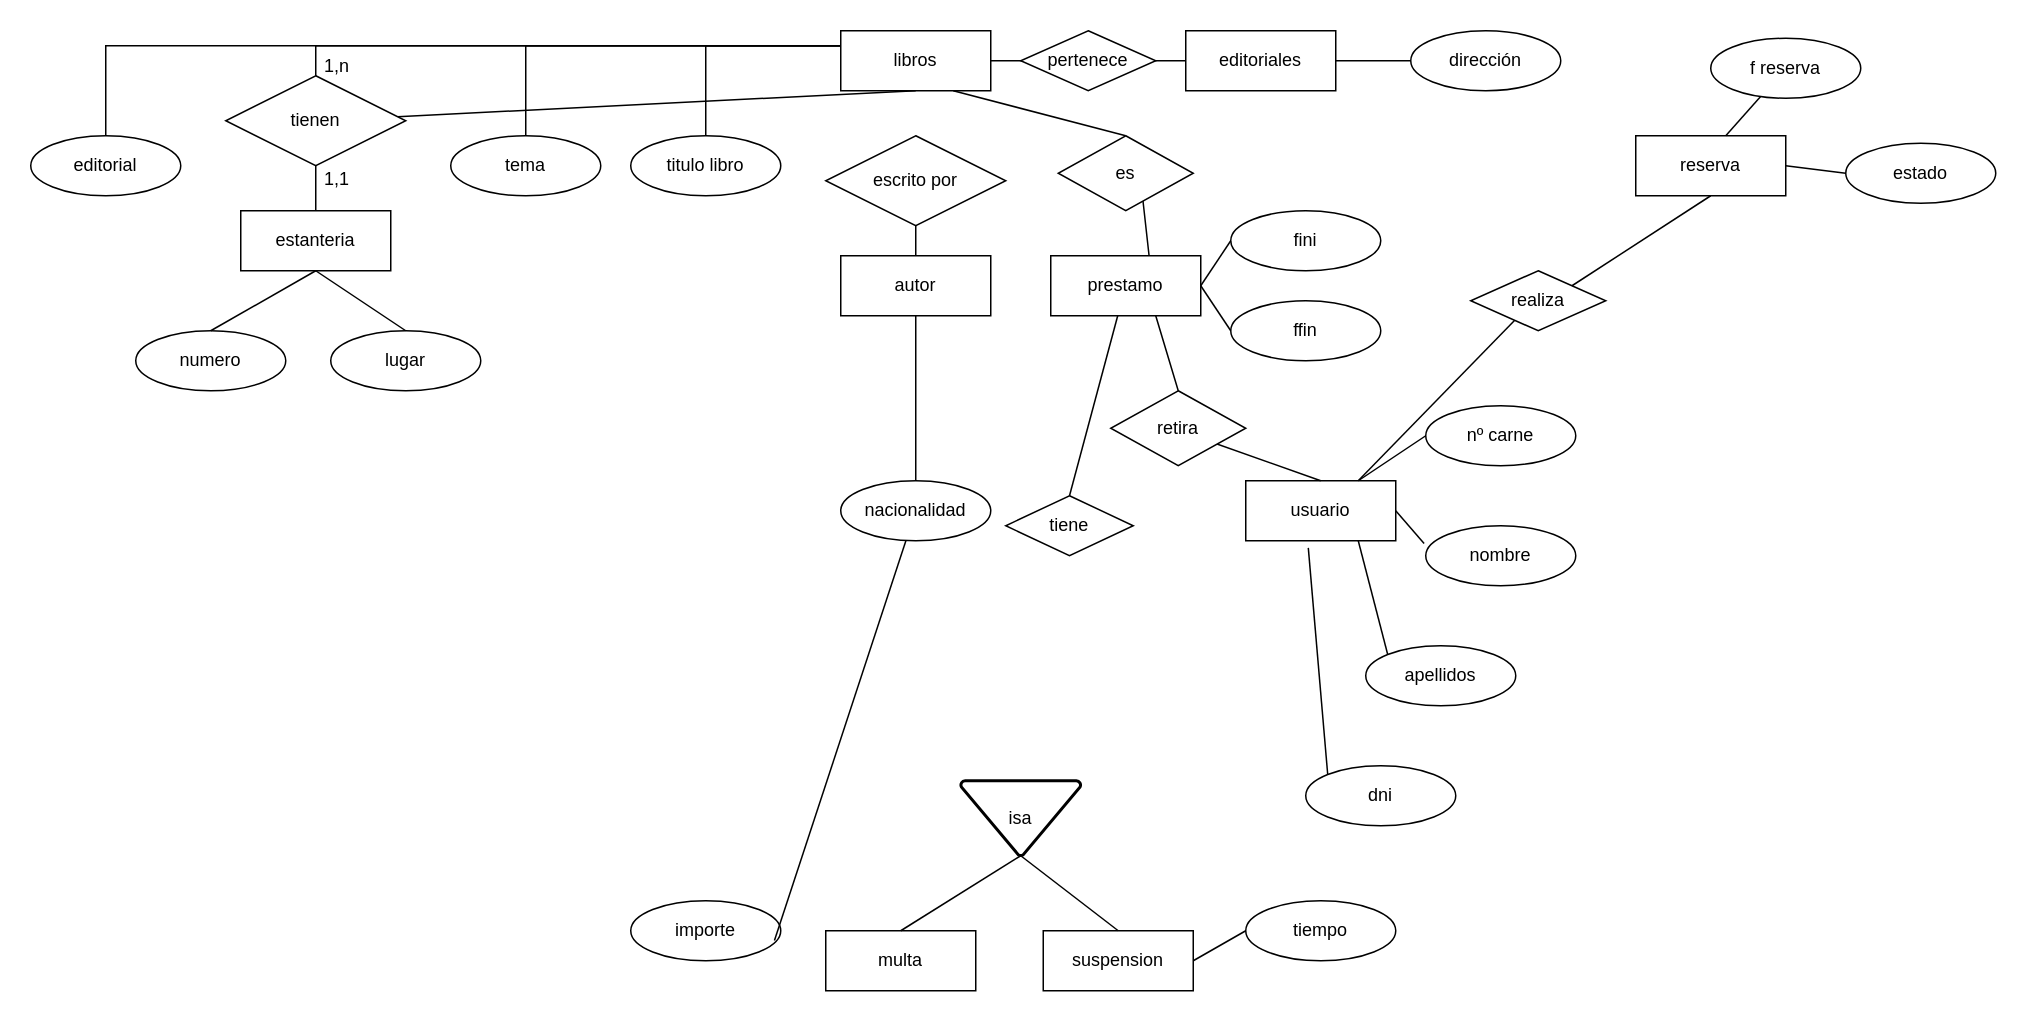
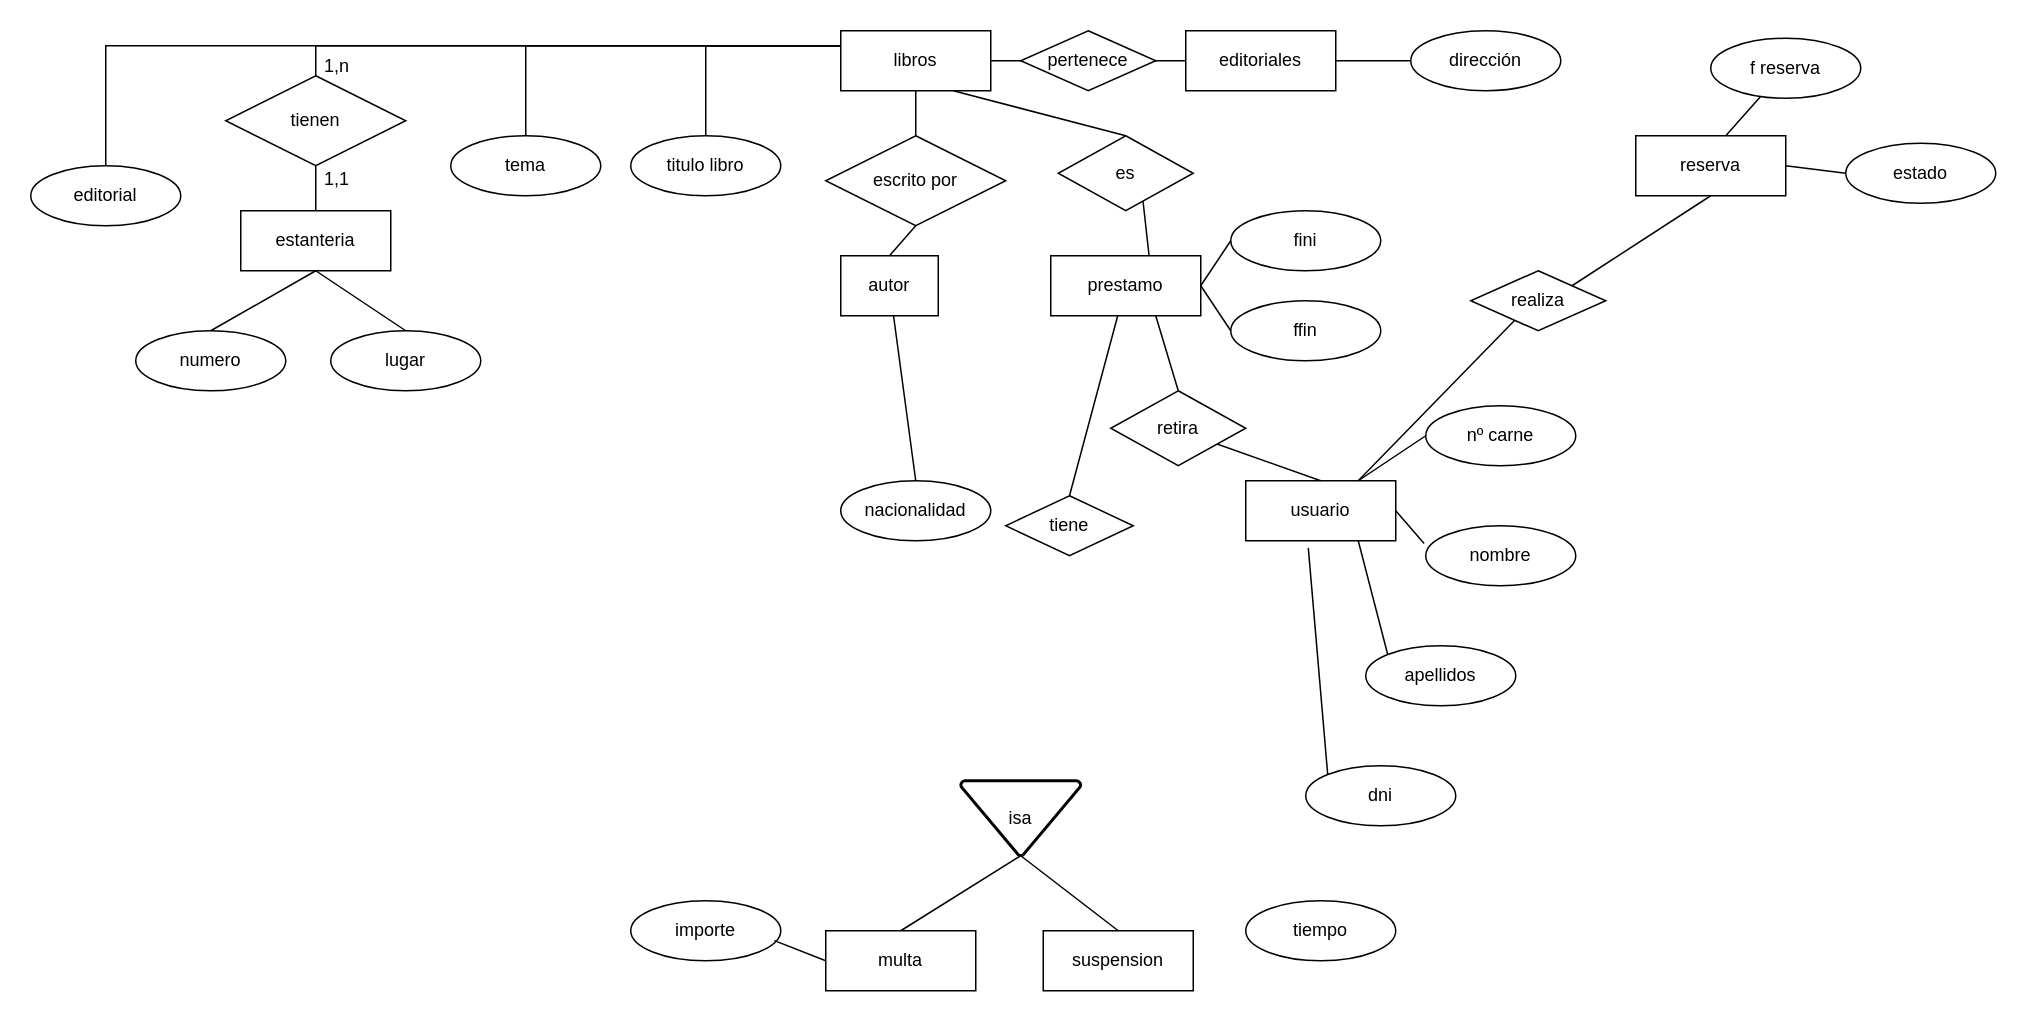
edge "libros" -- "tienen": now "libros" -- "escrito por"
node "editorial": moved (106, 166) -> (106, 196)
node "autor": size 150x60 -> 98x60
edge "nacionalidad" -- "importe": now "multa" -- "importe"
edge "tiempo" -- "suspension": removed
